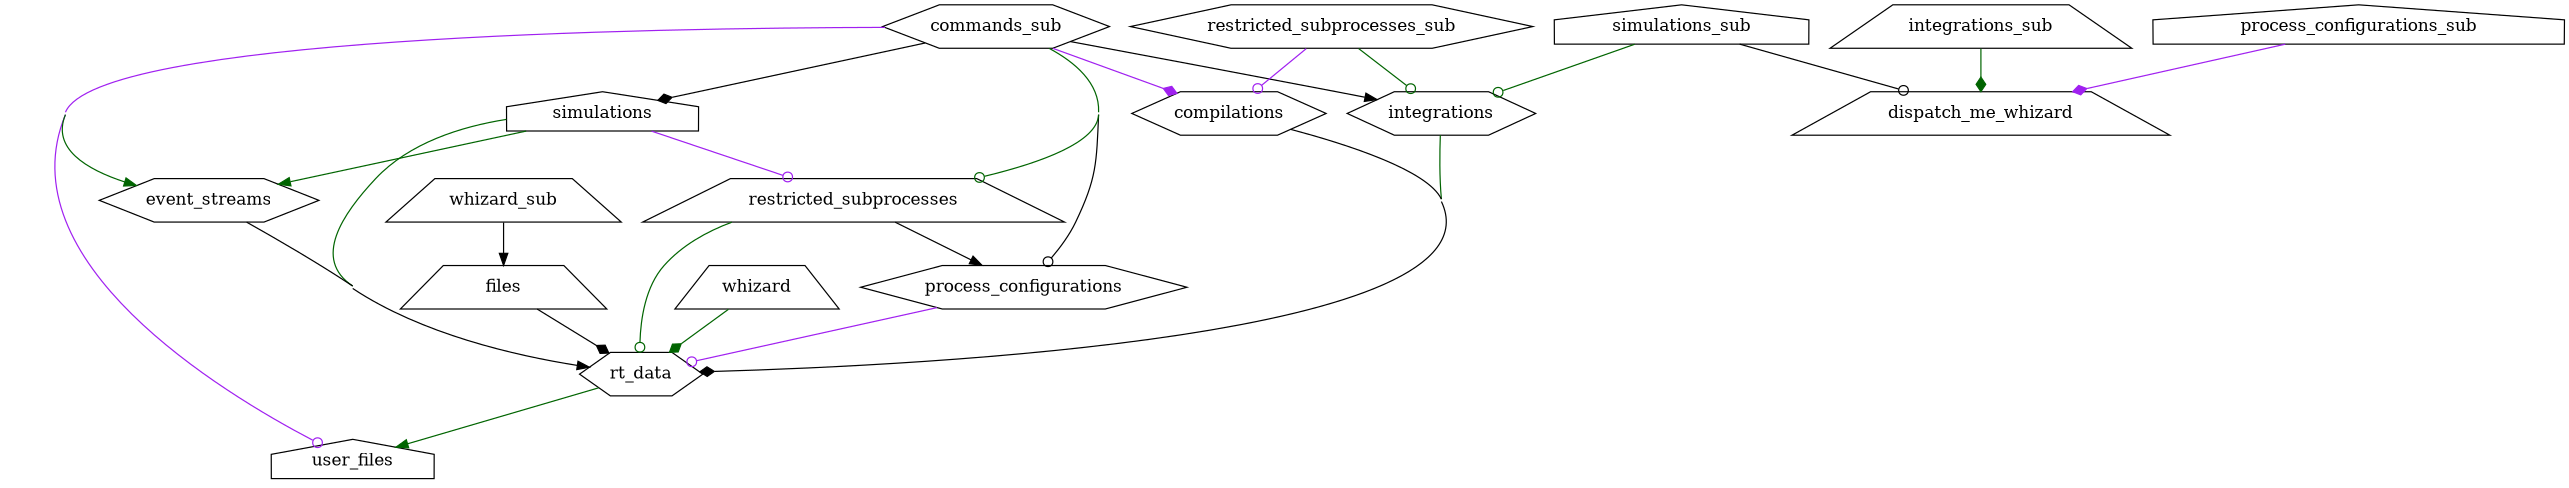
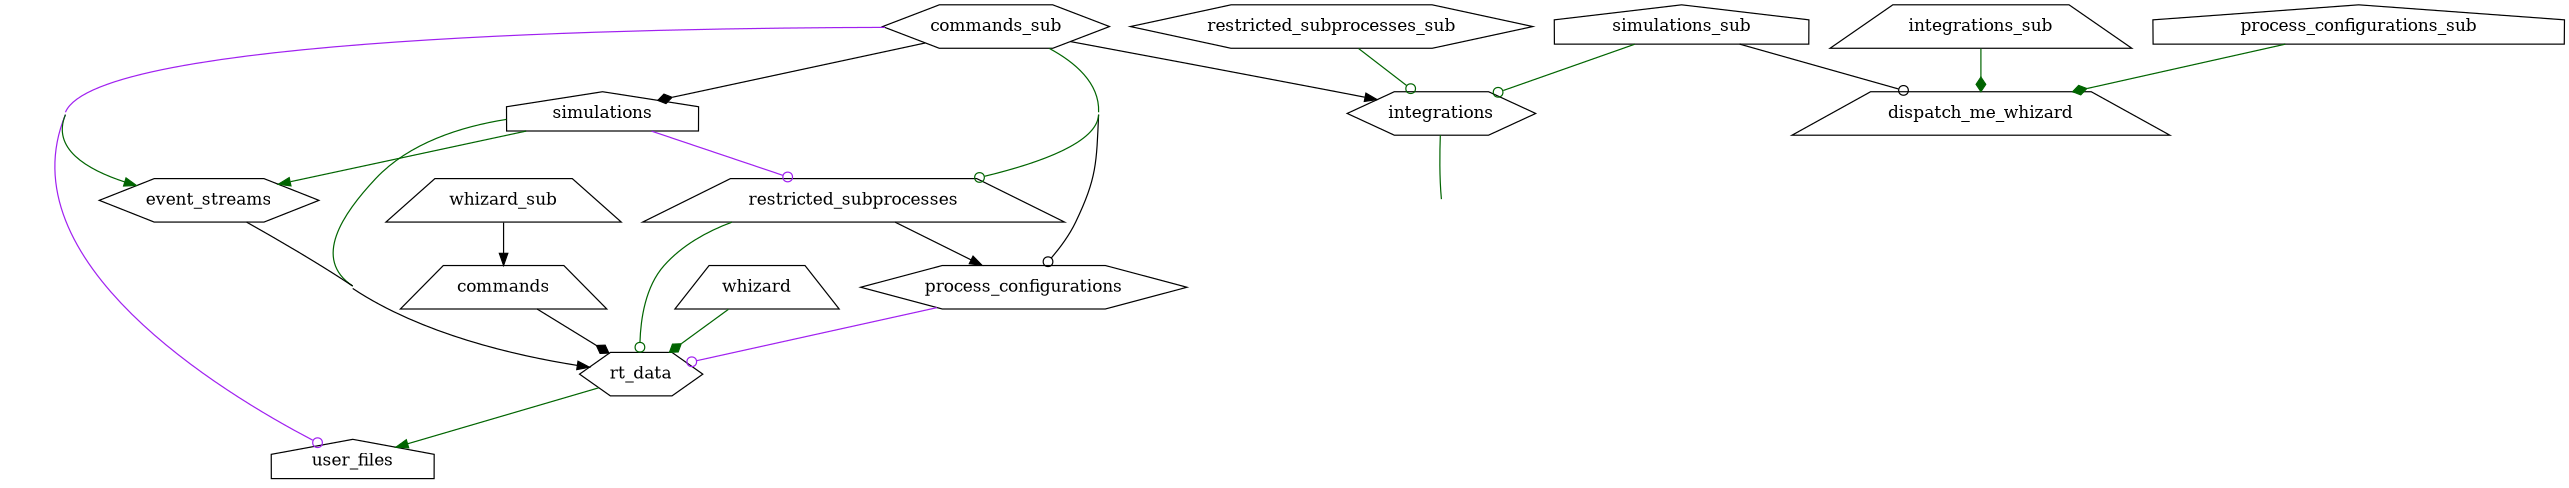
edge "process_configurations_sub" -> "dispatch_me_whizard": color purple -> darkgreen
node "compilations": removed
node "files": label "files" -> "commands"
